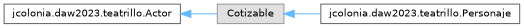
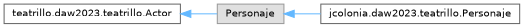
node "jcolonia.daw2023.teatrillo.Actor": label "jcolonia.daw2023.teatrillo.Actor" -> "teatrillo.daw2023.teatrillo.Actor"
node "Cotizable": label "Cotizable" -> "Personaje"
